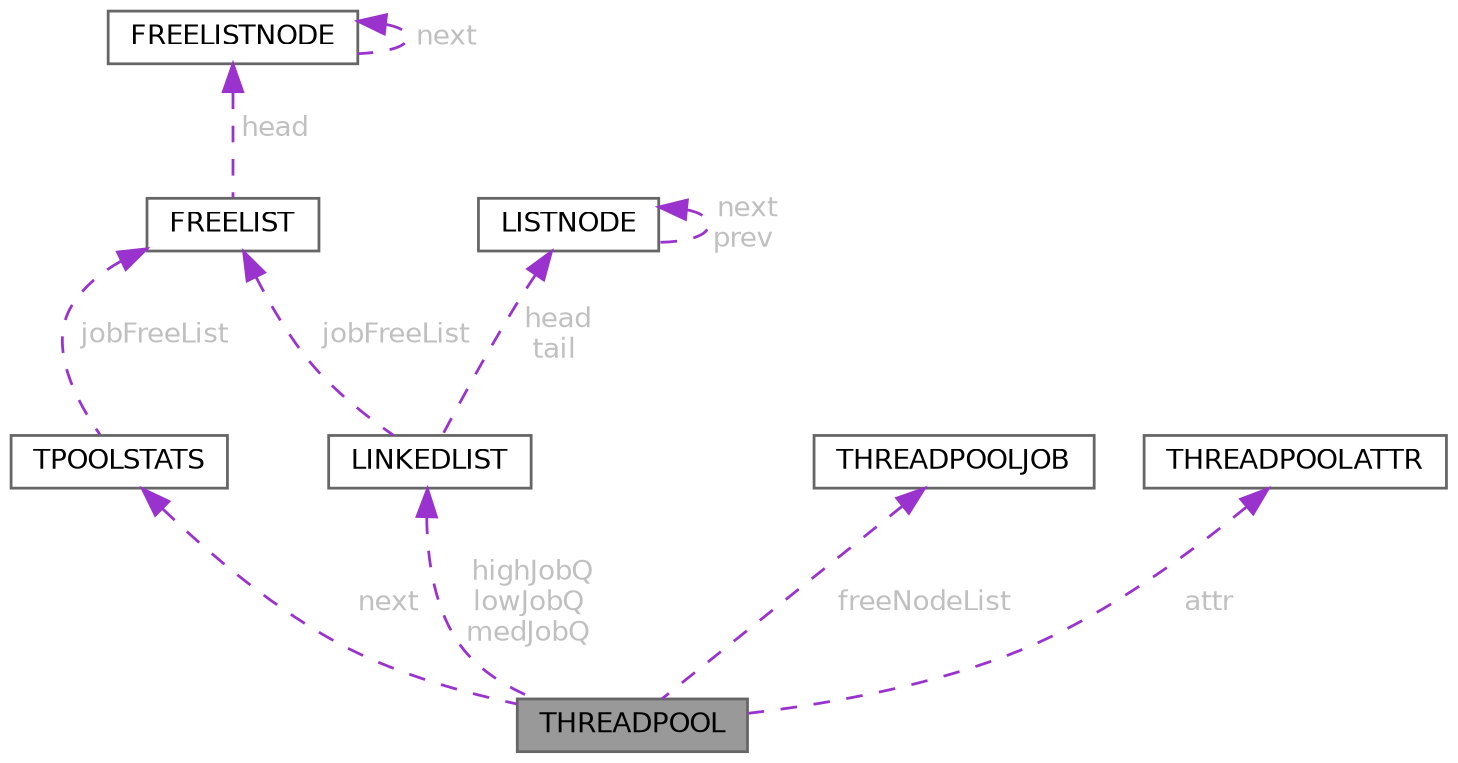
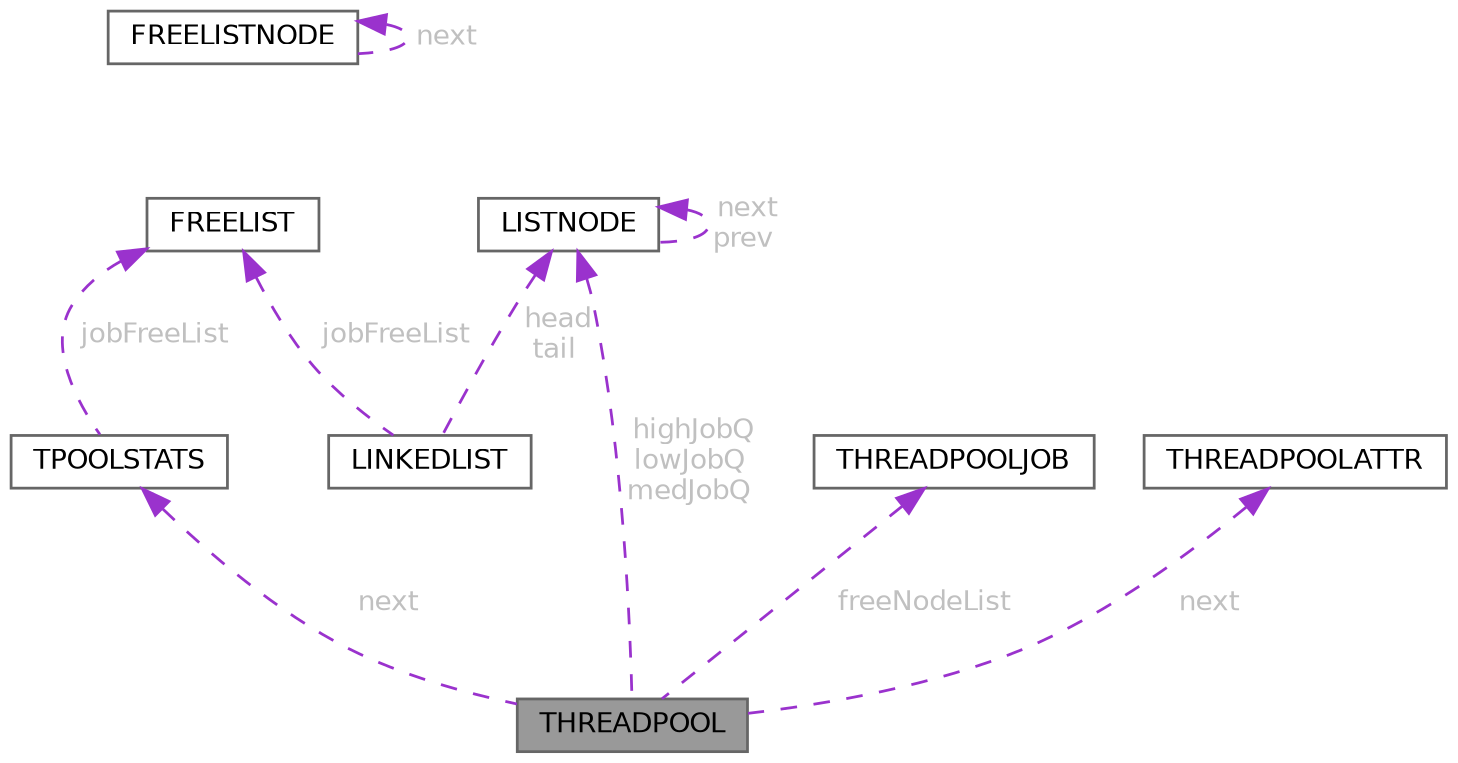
edge "FREELIST" -> "FREELISTNODE": removed, label "head"
edge "THREADPOOL" -> "THREADPOOLATTR": label " attr" -> " next"
edge "THREADPOOL" -> "LINKEDLIST": now "THREADPOOL" -> "LISTNODE"
